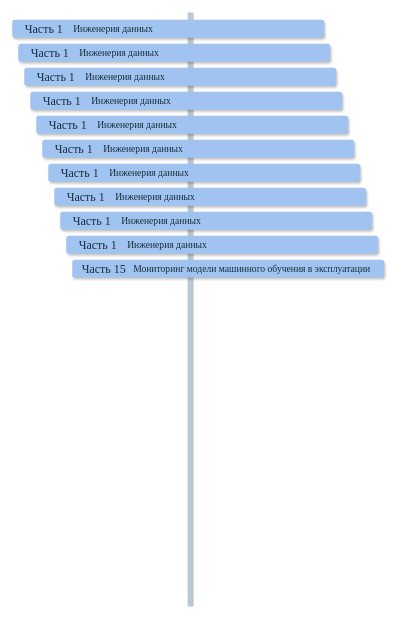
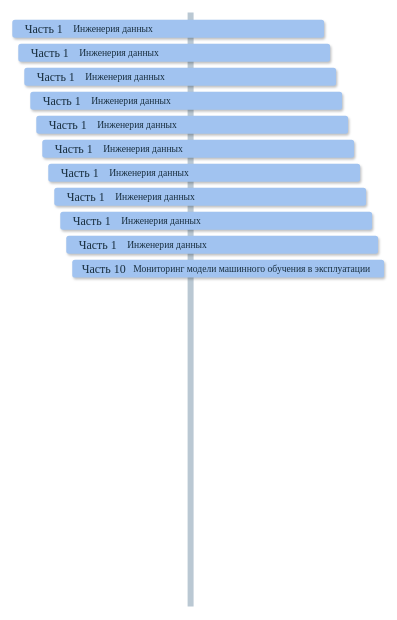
node "Часть 15": label "Часть 15" -> "Часть 10"
